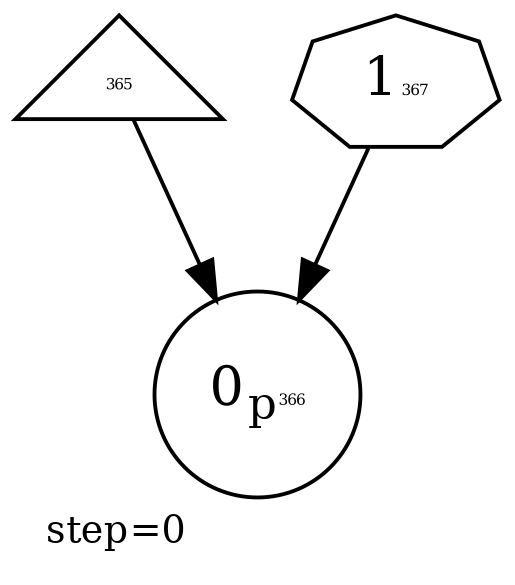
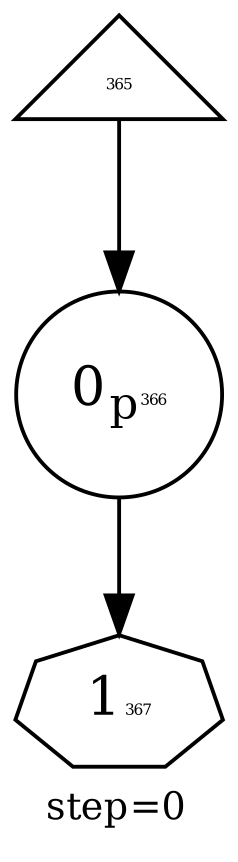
edge "1" -> "0": reversed
